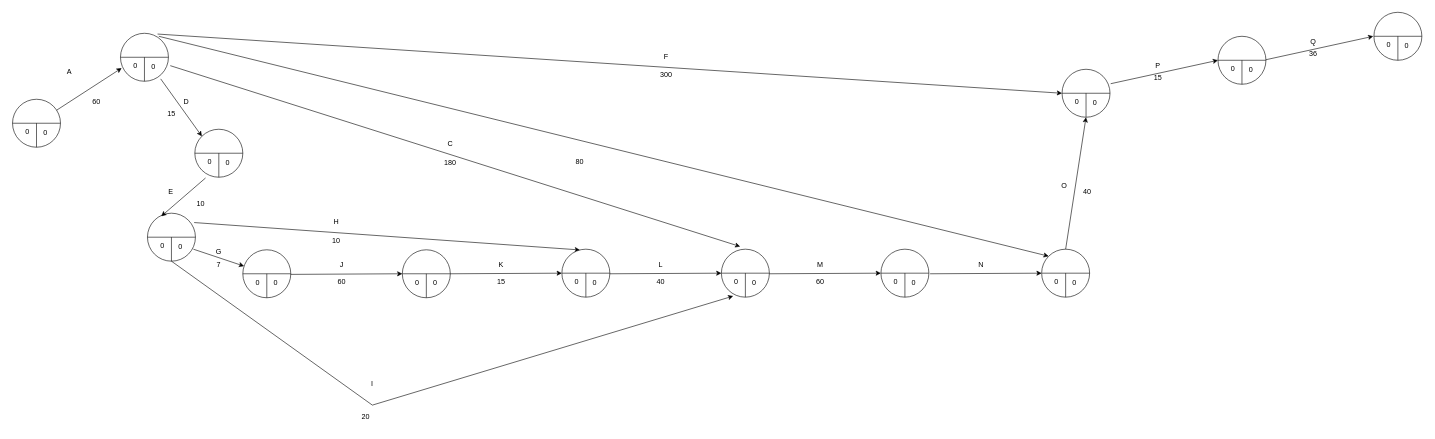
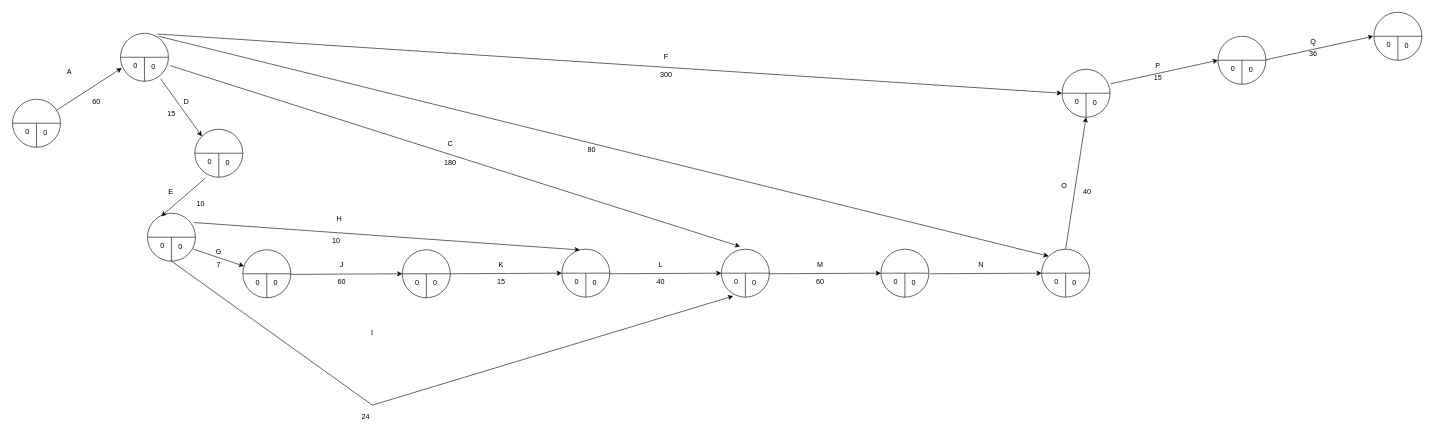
node "80": moved (580, 162) -> (592, 150)
node "H": moved (336, 222) -> (339, 219)
node "I": moved (372, 384) -> (372, 333)
node "20": label "20" -> "24"
